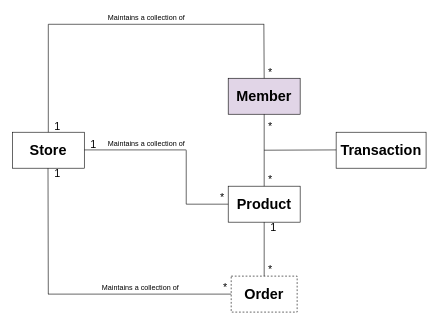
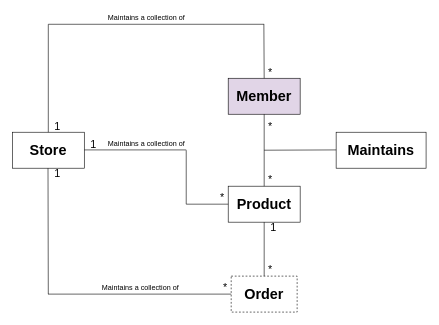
node "Transaction": label "Transaction" -> "Maintains"
